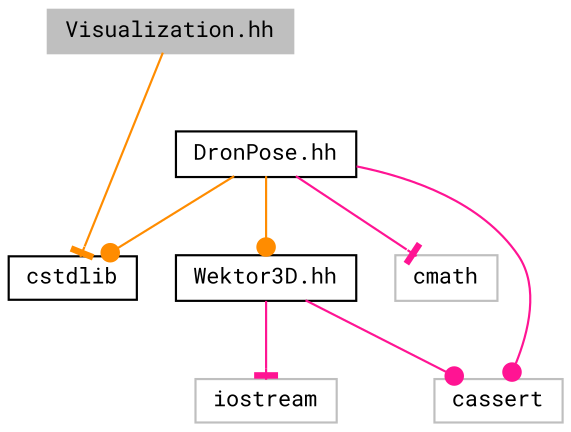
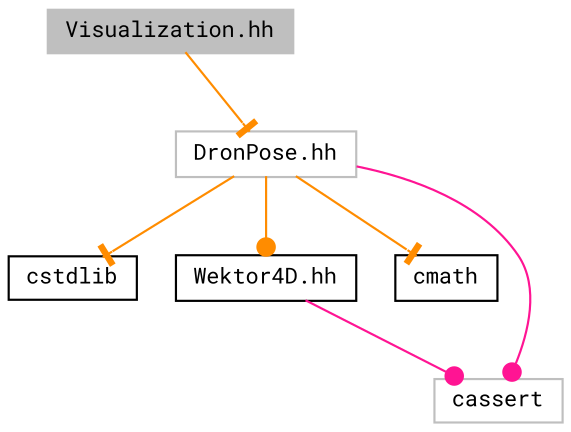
edge "Visualization.hh" -> "cstdlib": now "Visualization.hh" -> "DronPose.hh"
node "DronPose.hh": color black -> grey75
edge "DronPose.hh" -> "cmath": color deeppink -> darkorange
edge "DronPose.hh" -> "cstdlib": arrowhead dot -> tee
node "Wektor3D.hh": label "Wektor3D.hh" -> "Wektor4D.hh"
node "cmath": color grey75 -> black
node "iostream": removed
